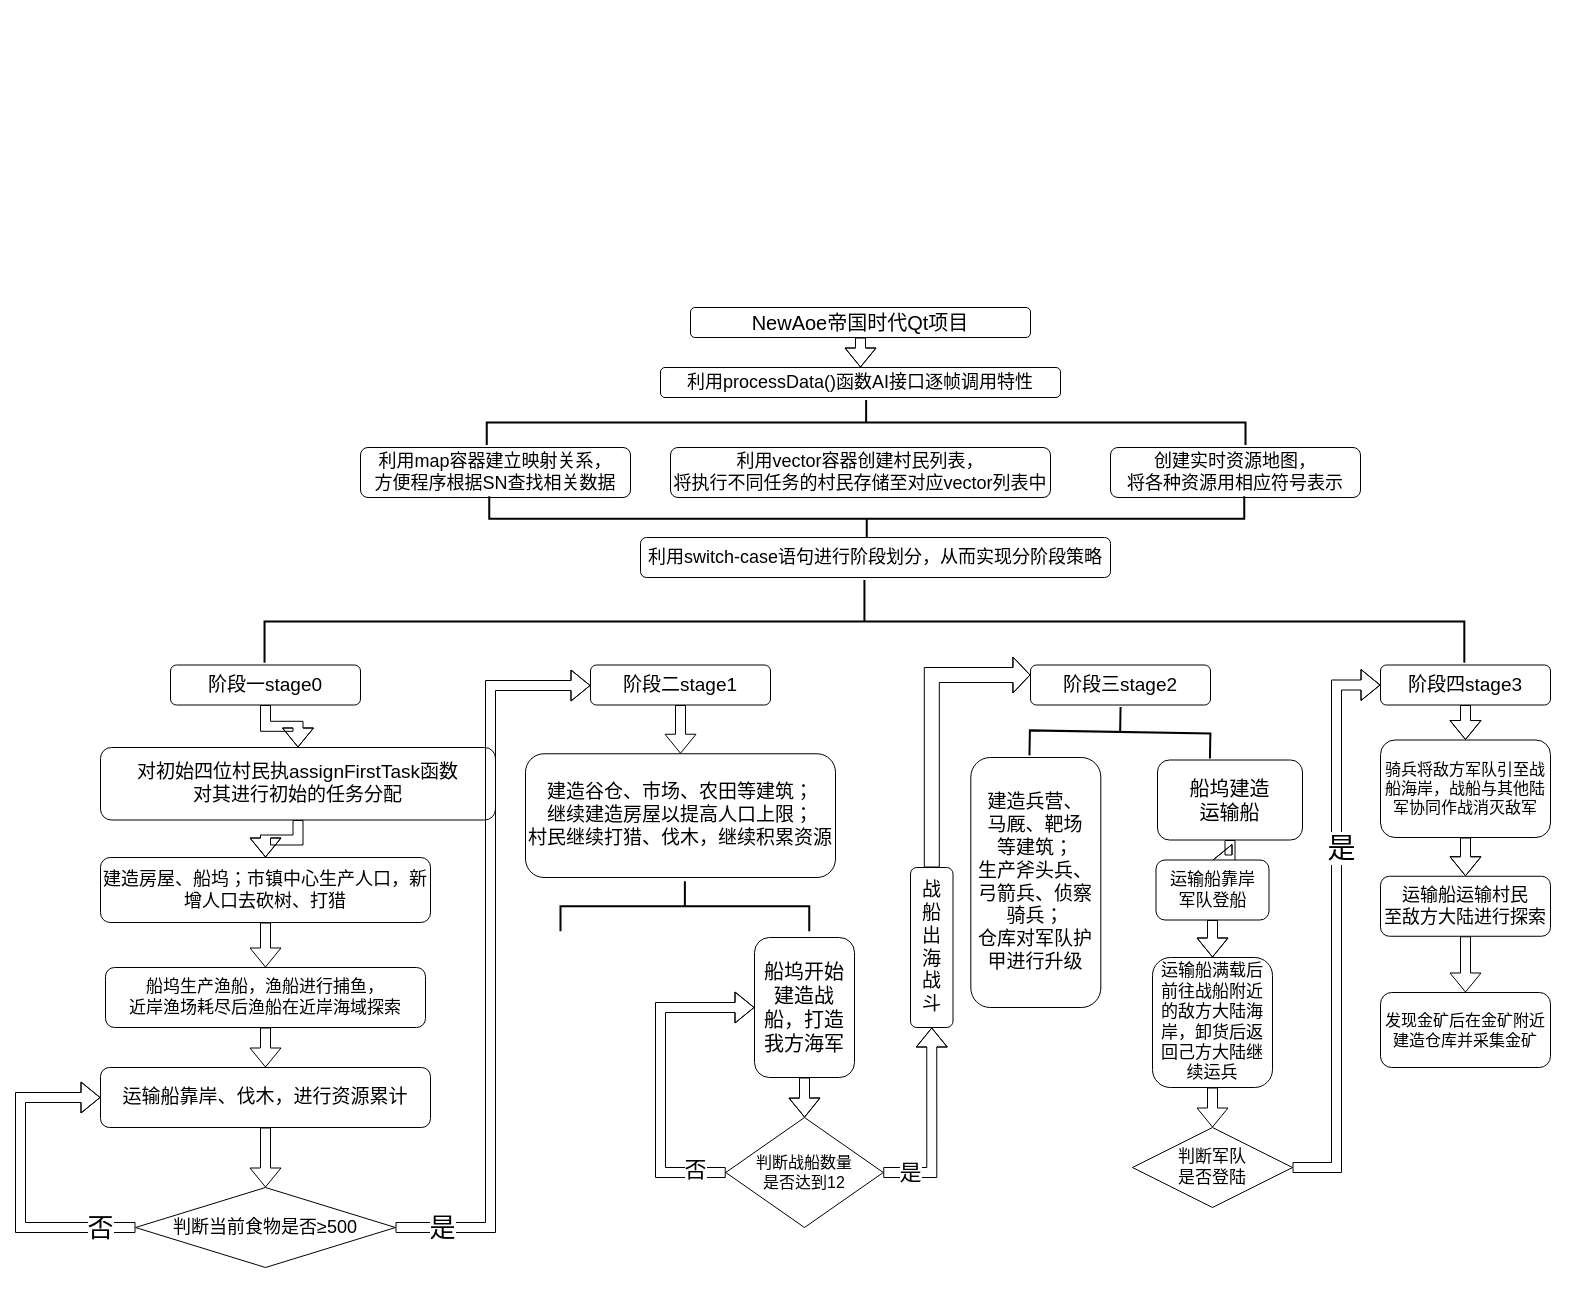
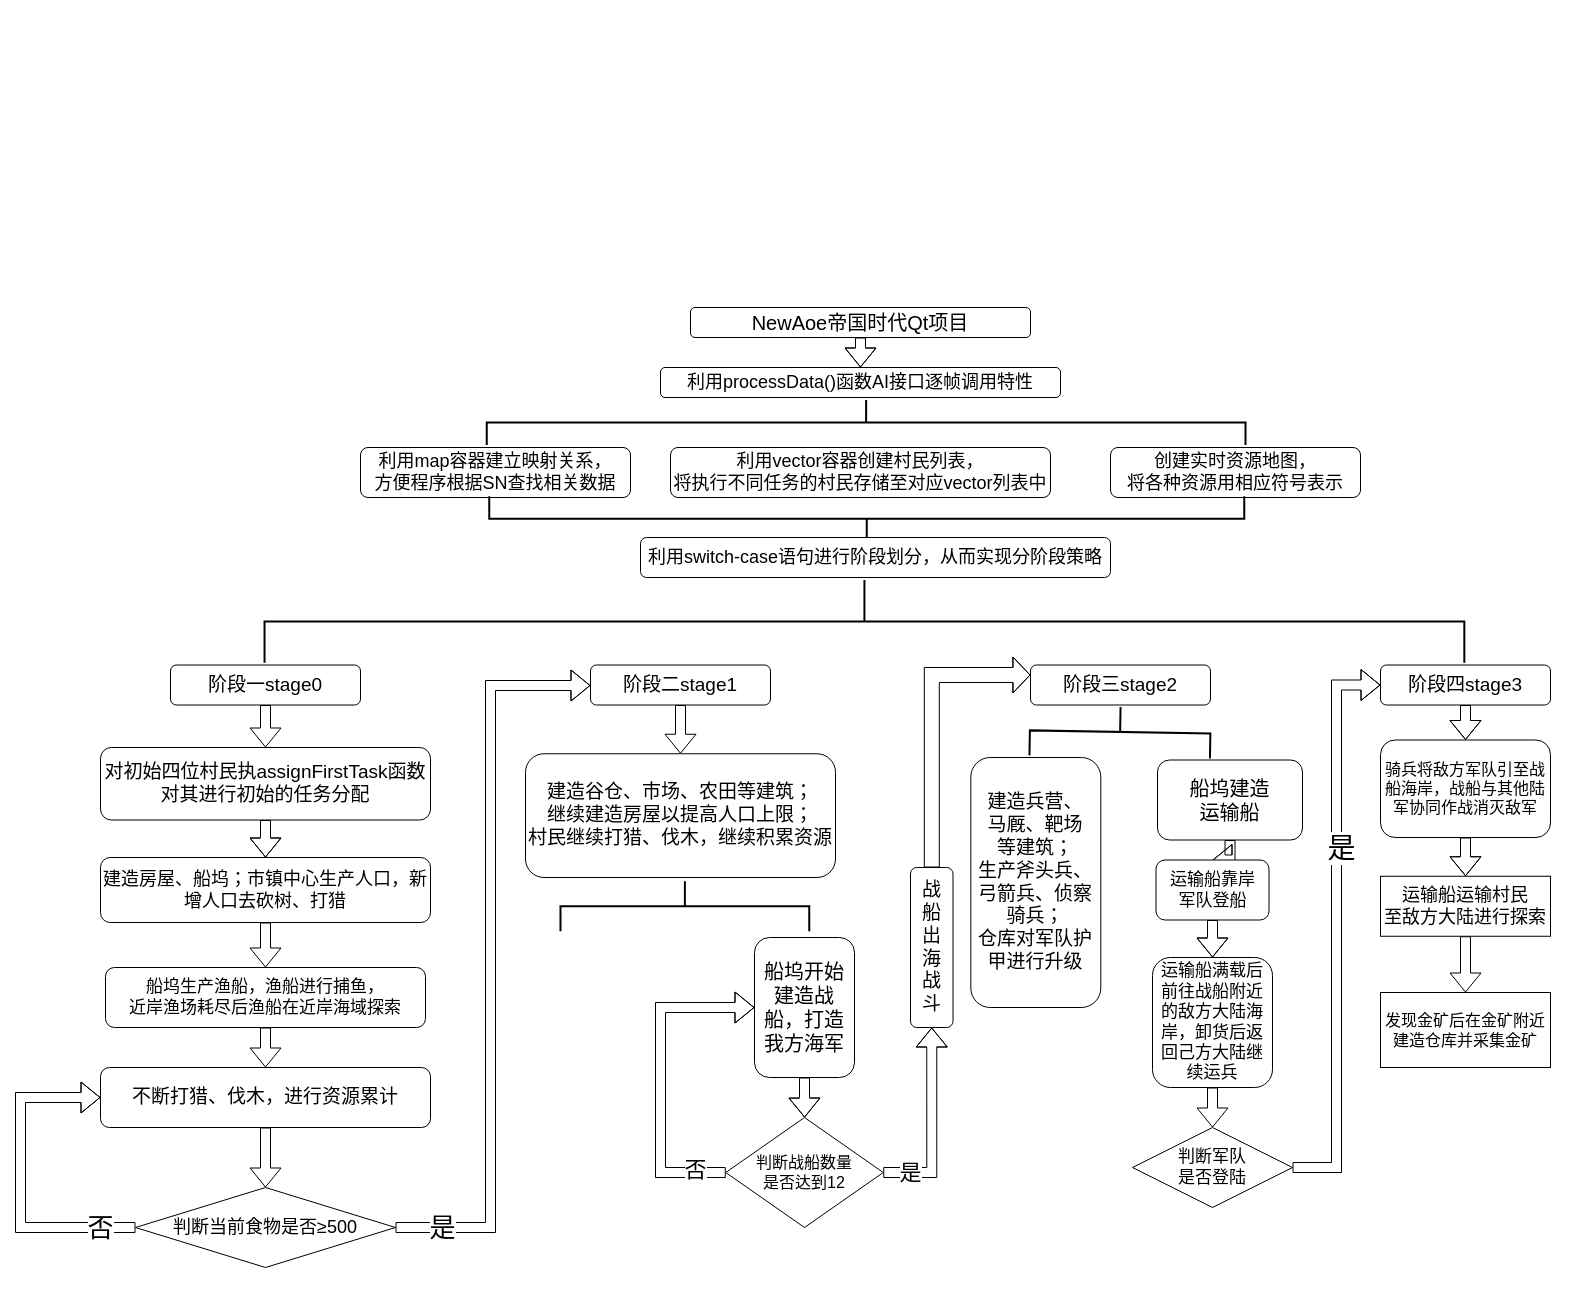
node "对初始四位村民执assignFirstTask函数 对其进行初始的任务分配": size 395x73 -> 330x73
node "运输船运输村民 至敌方大陆进行探索": shape rounded rectangle -> rectangle
node "发现金矿后在金矿附近 建造仓库并采集金矿": shape rounded rectangle -> rectangle
node "运输船靠岸、伐木，进行资源累计": label "运输船靠岸、伐木，进行资源累计" -> "不断打猎、伐木，进行资源累计"
